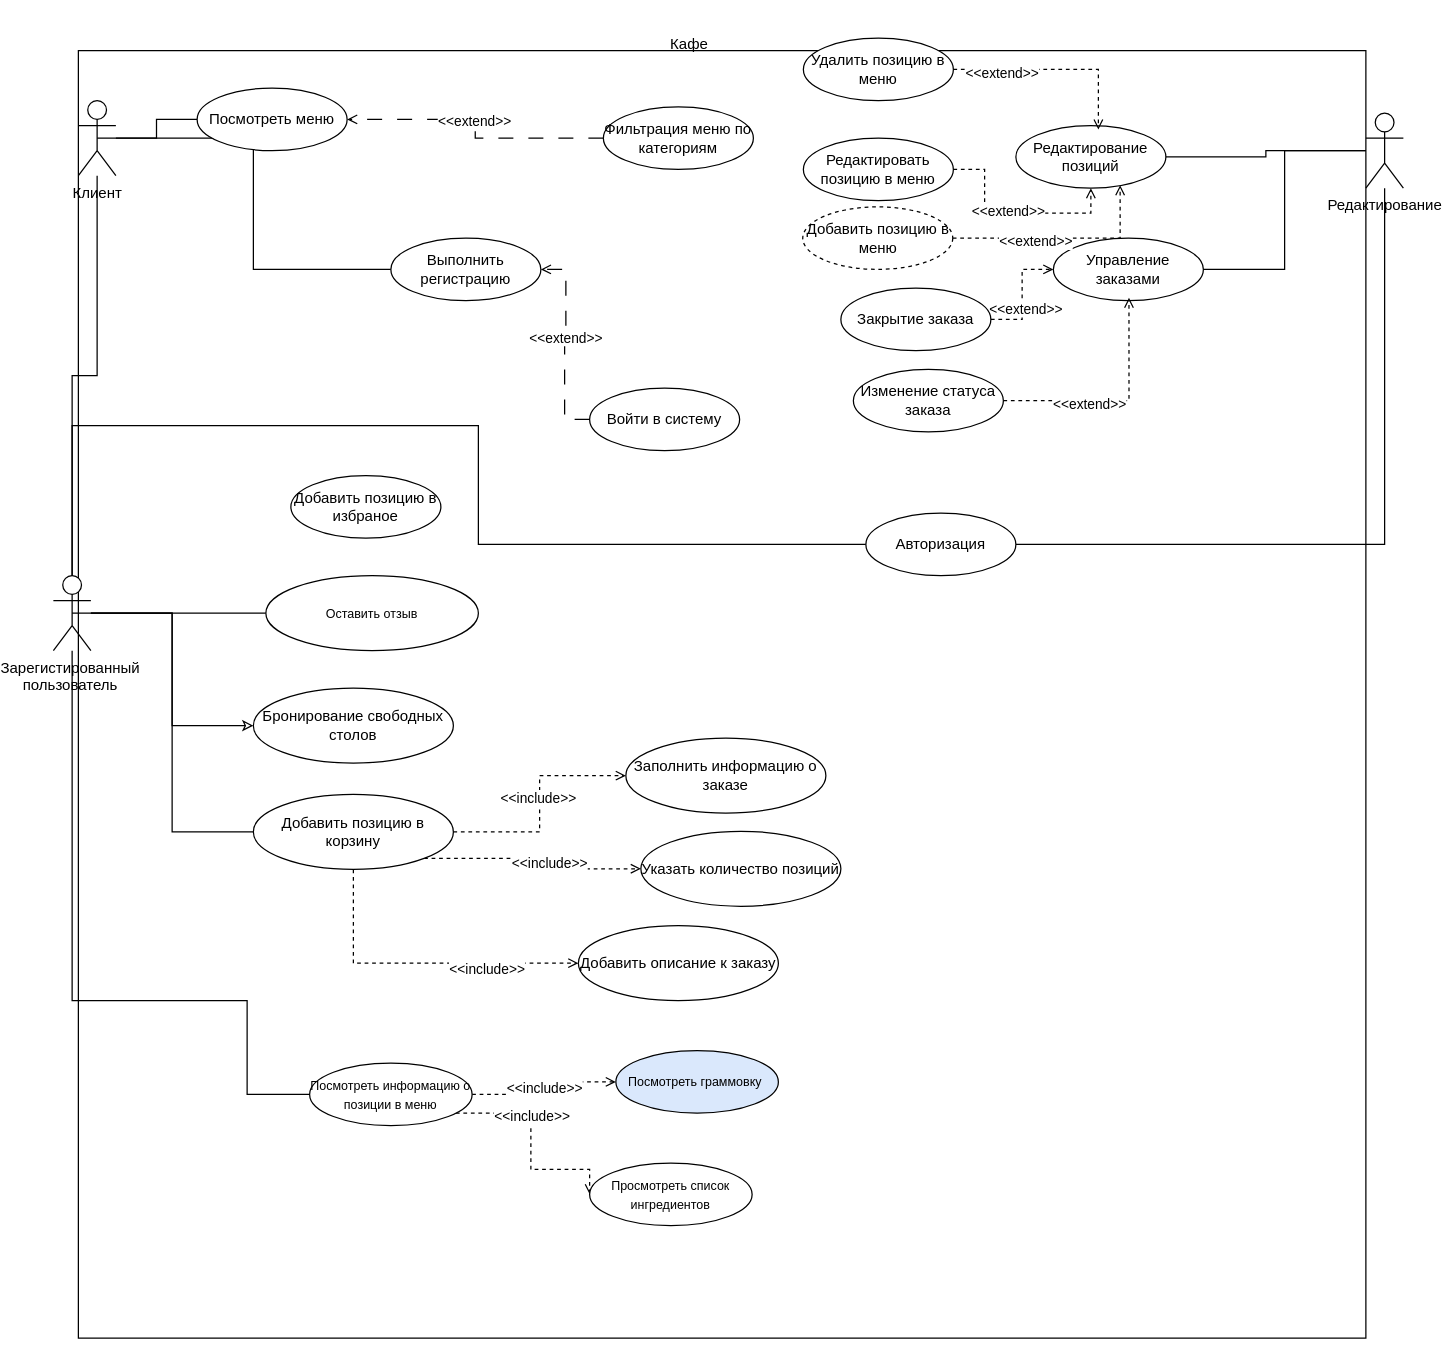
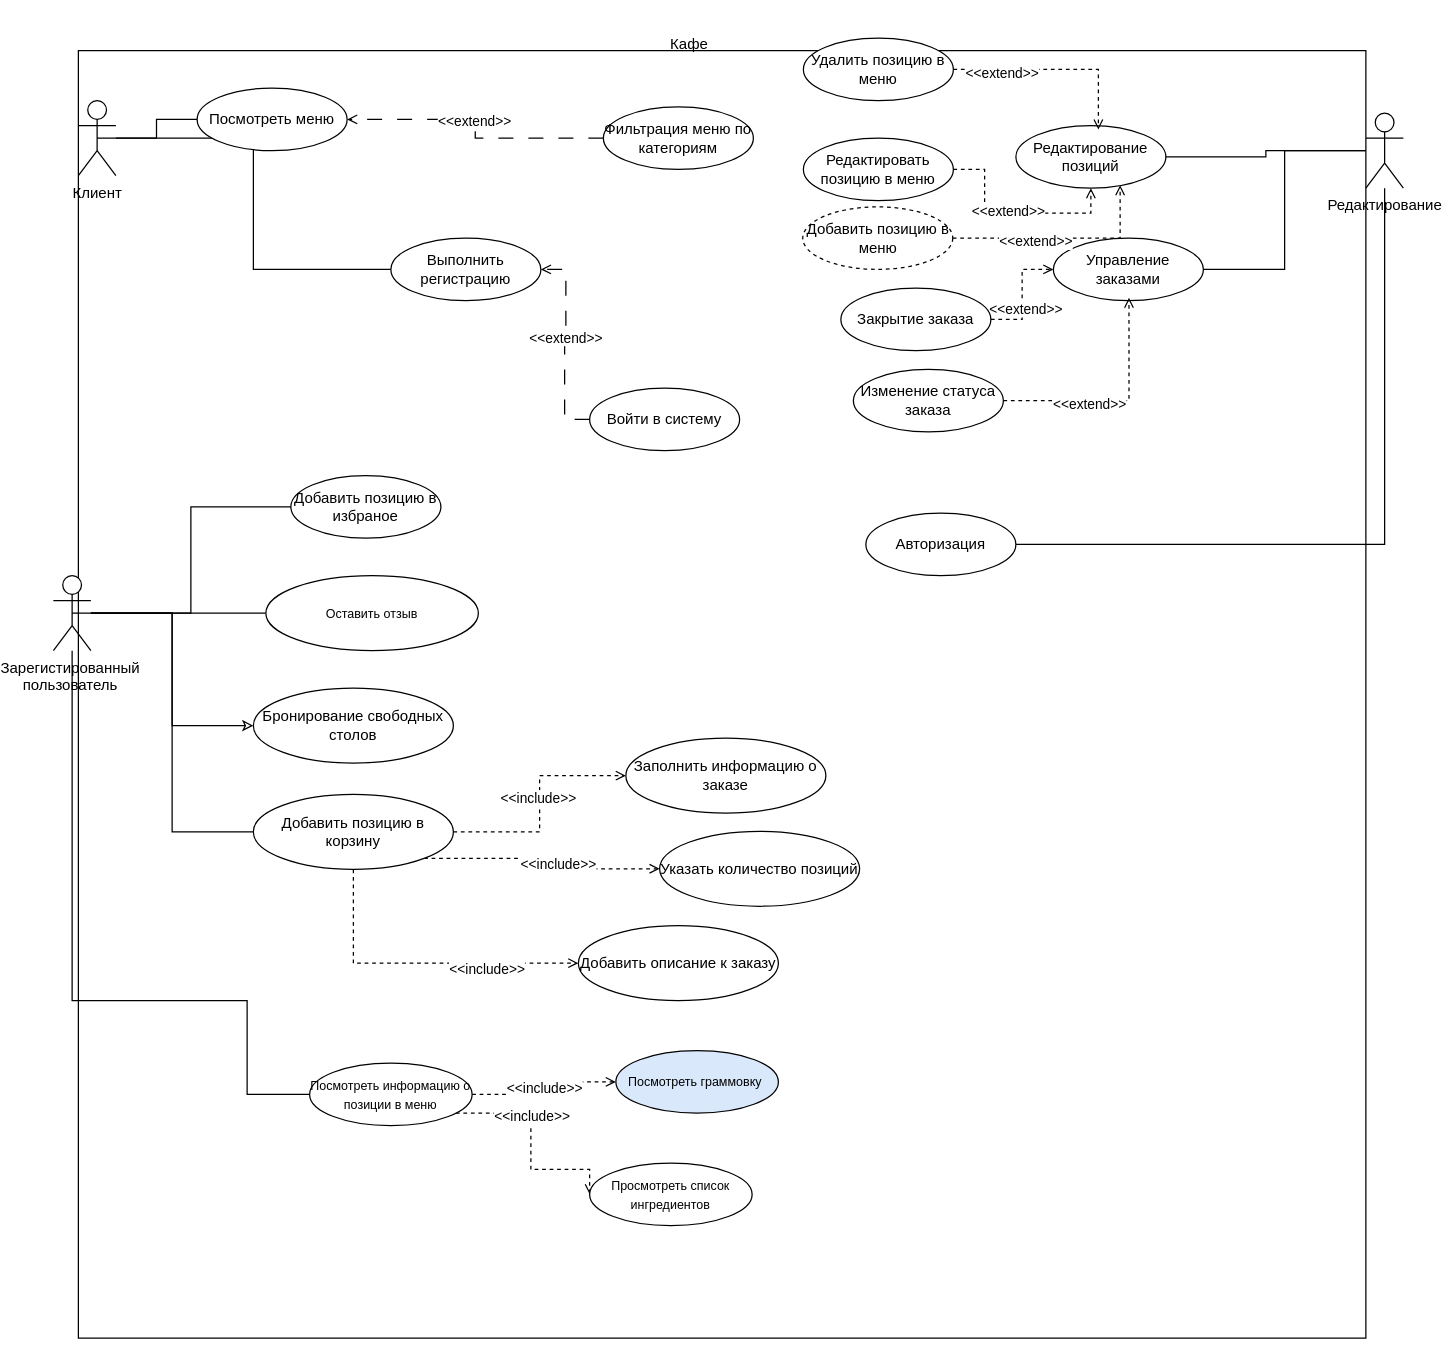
edge "Клиент" -- "Зарегистированный пользователь": now "Добавить позицию в избраное" -- "Зарегистированный пользователь"
edge "Авторизация" -- "Зарегистированный пользователь": removed
node "Указать количество позиций": moved (741, 869) -> (759, 869)
